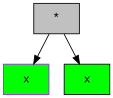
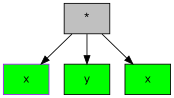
node "y": added
